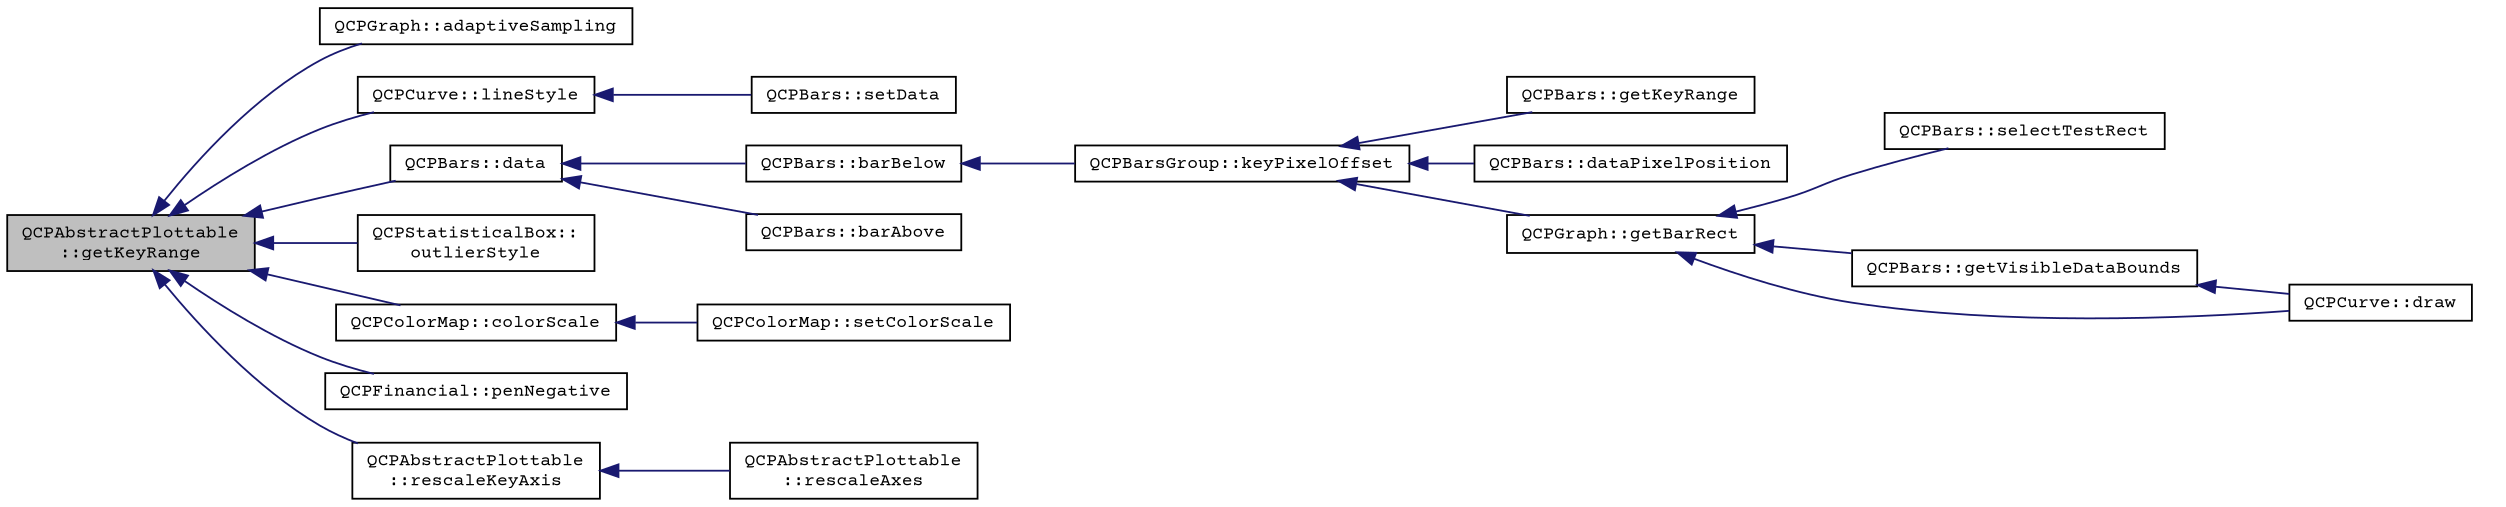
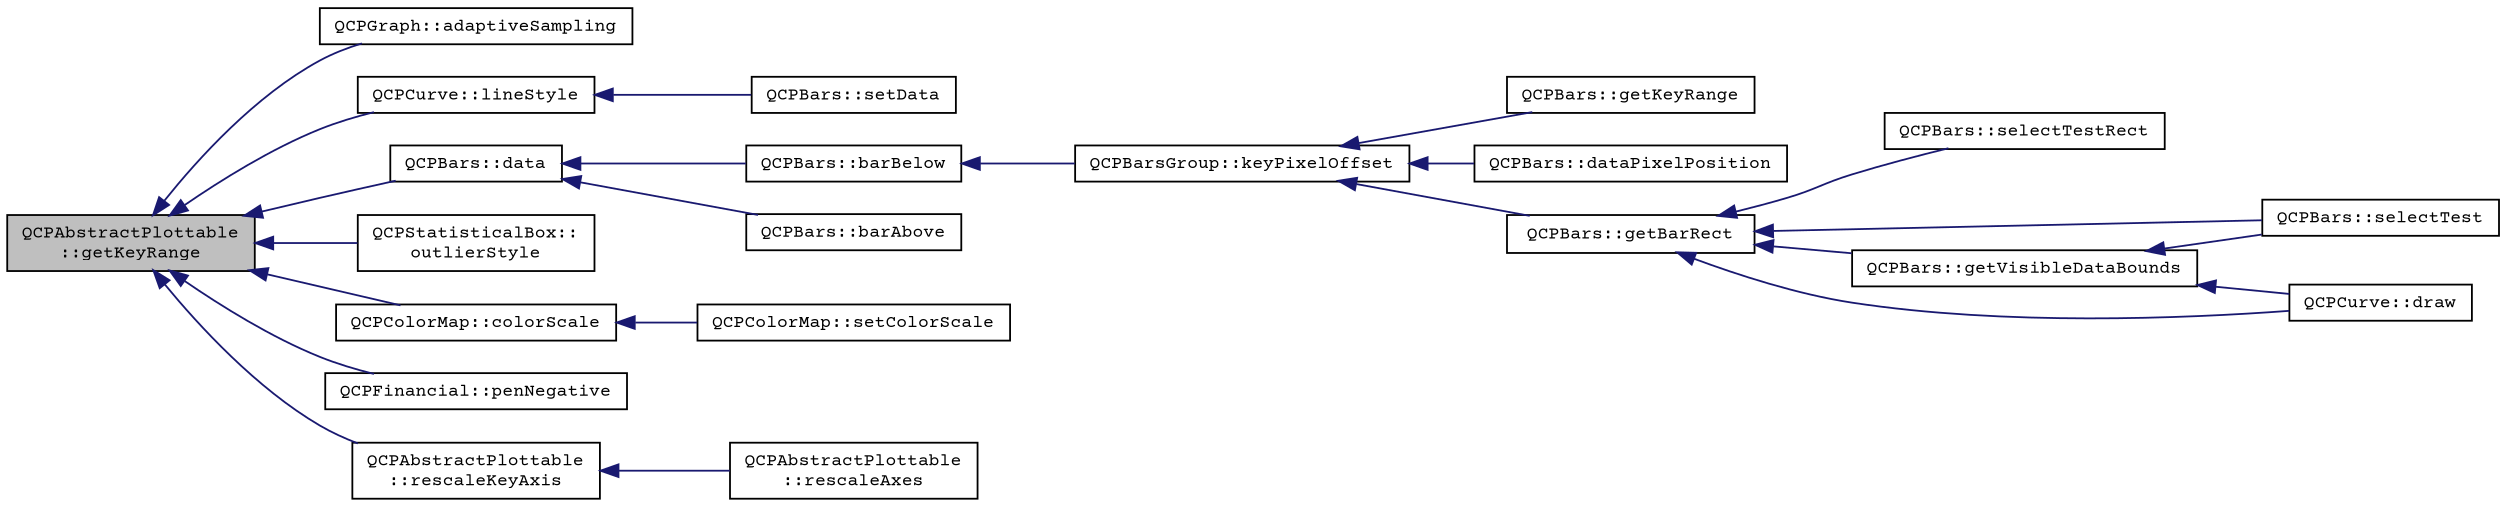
node "QCPBars::selectTest": added
node "QCPGraph::getBarRect": label "QCPGraph::getBarRect" -> "QCPBars::getBarRect"
